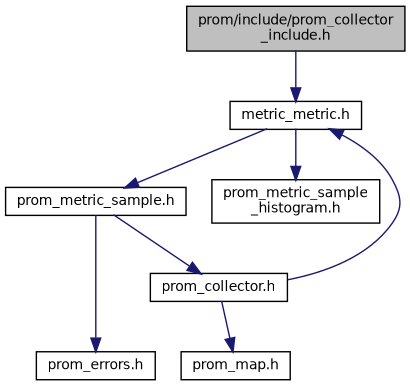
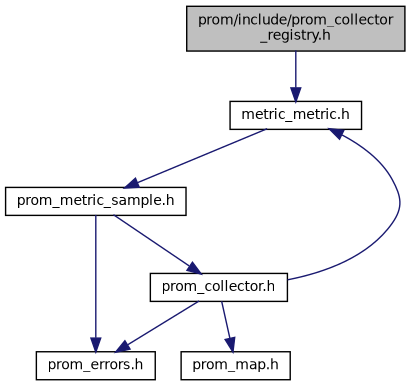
node "prom/include/prom_collector _include.h": label "prom/include/prom_collector _include.h" -> "prom/include/prom_collector _registry.h"
node "prom_metric_sample _histogram.h": removed
edge "prom_collector.h" -> "prom_errors.h": added
